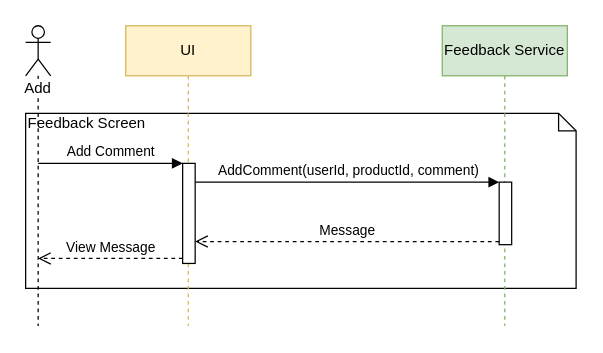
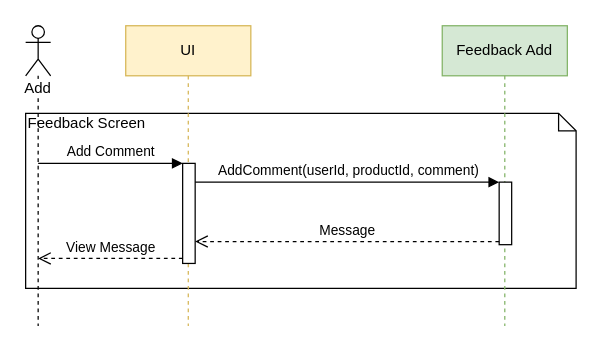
node "Feedback Service": label "Feedback Service" -> "Feedback Add"
